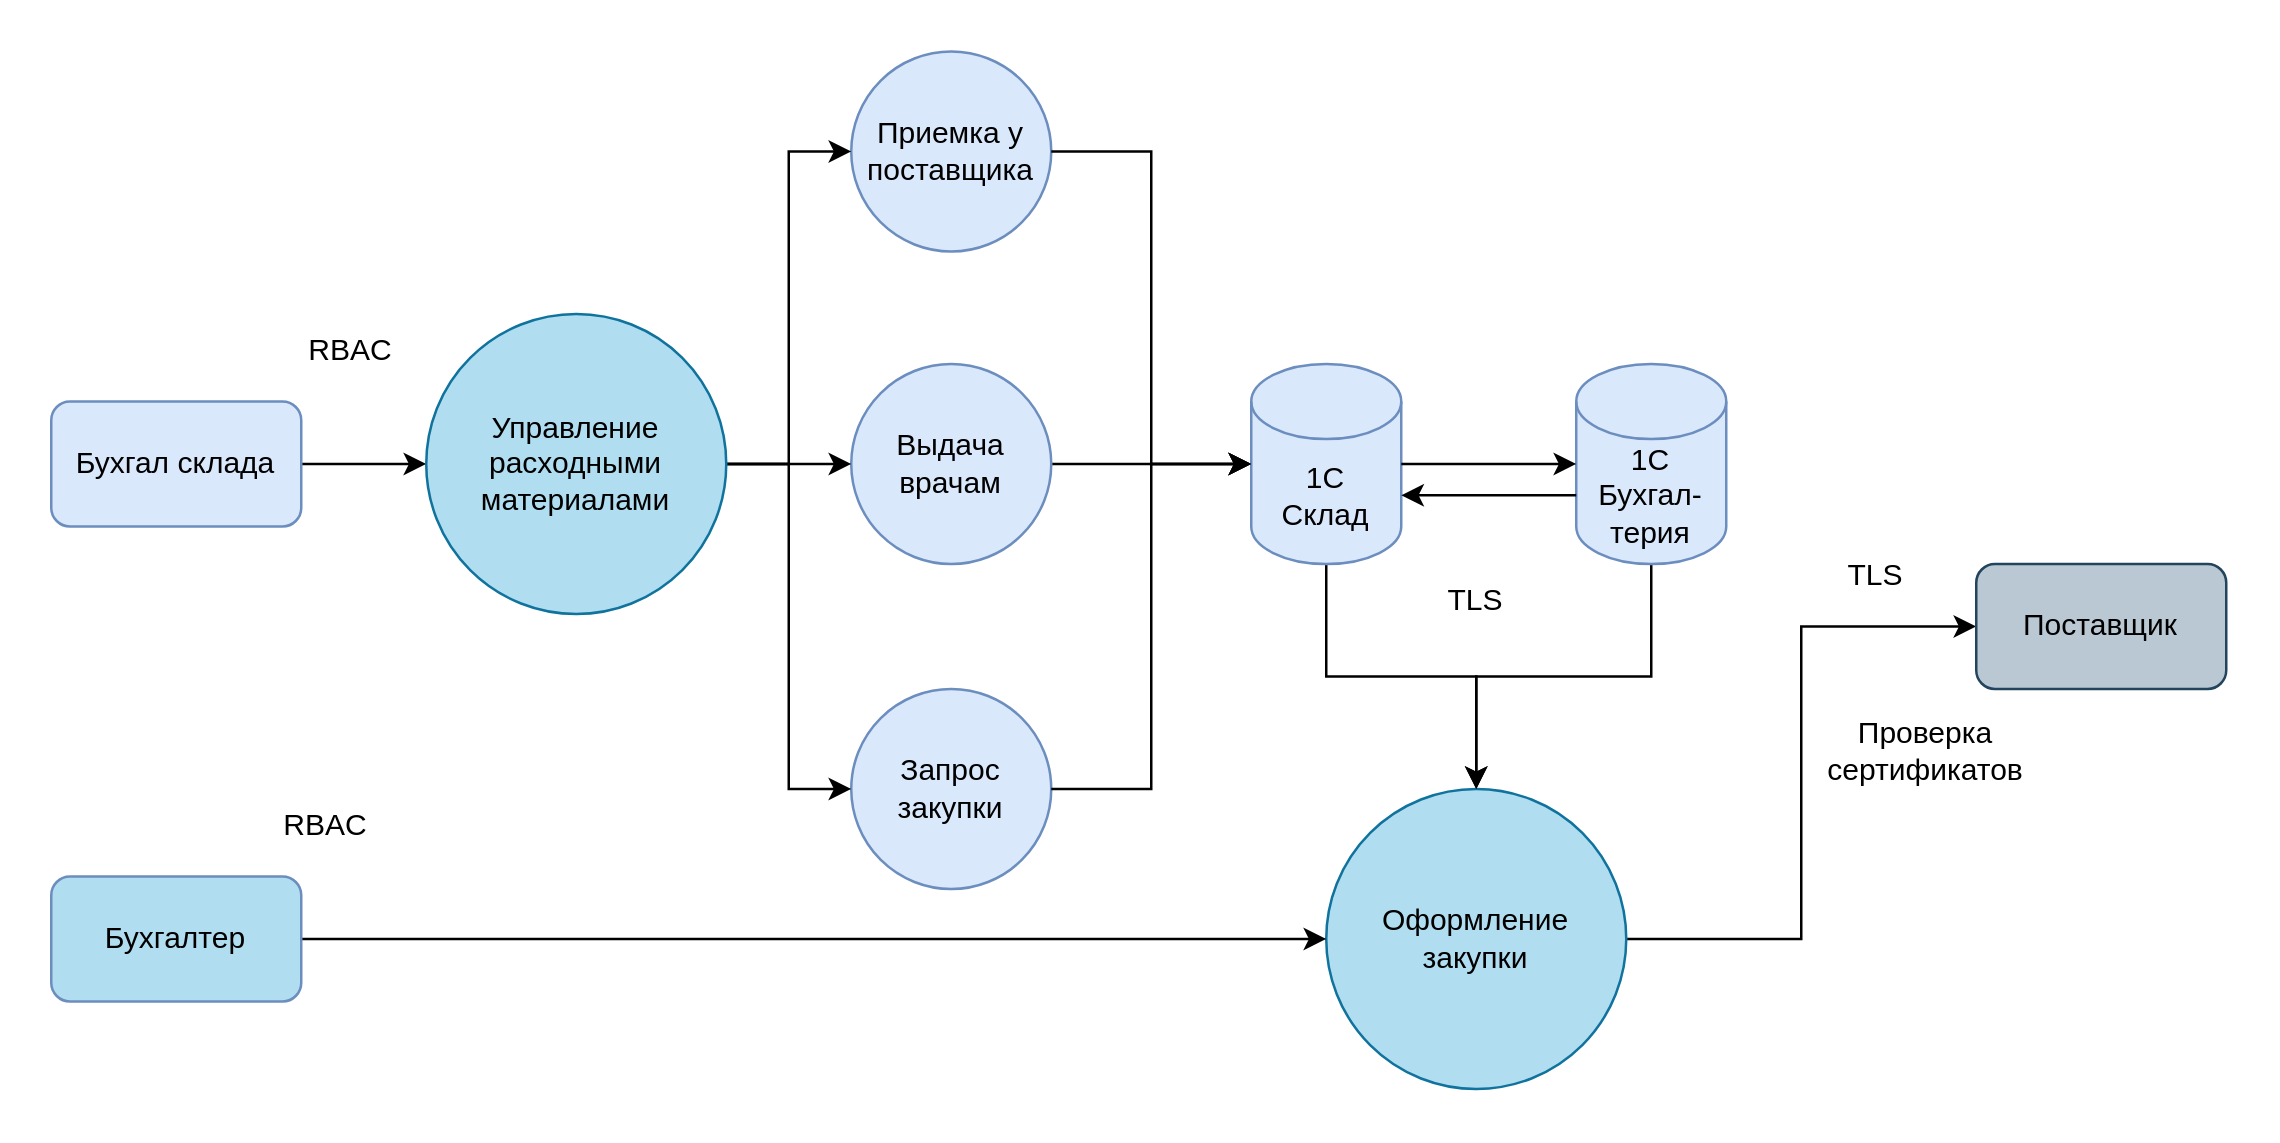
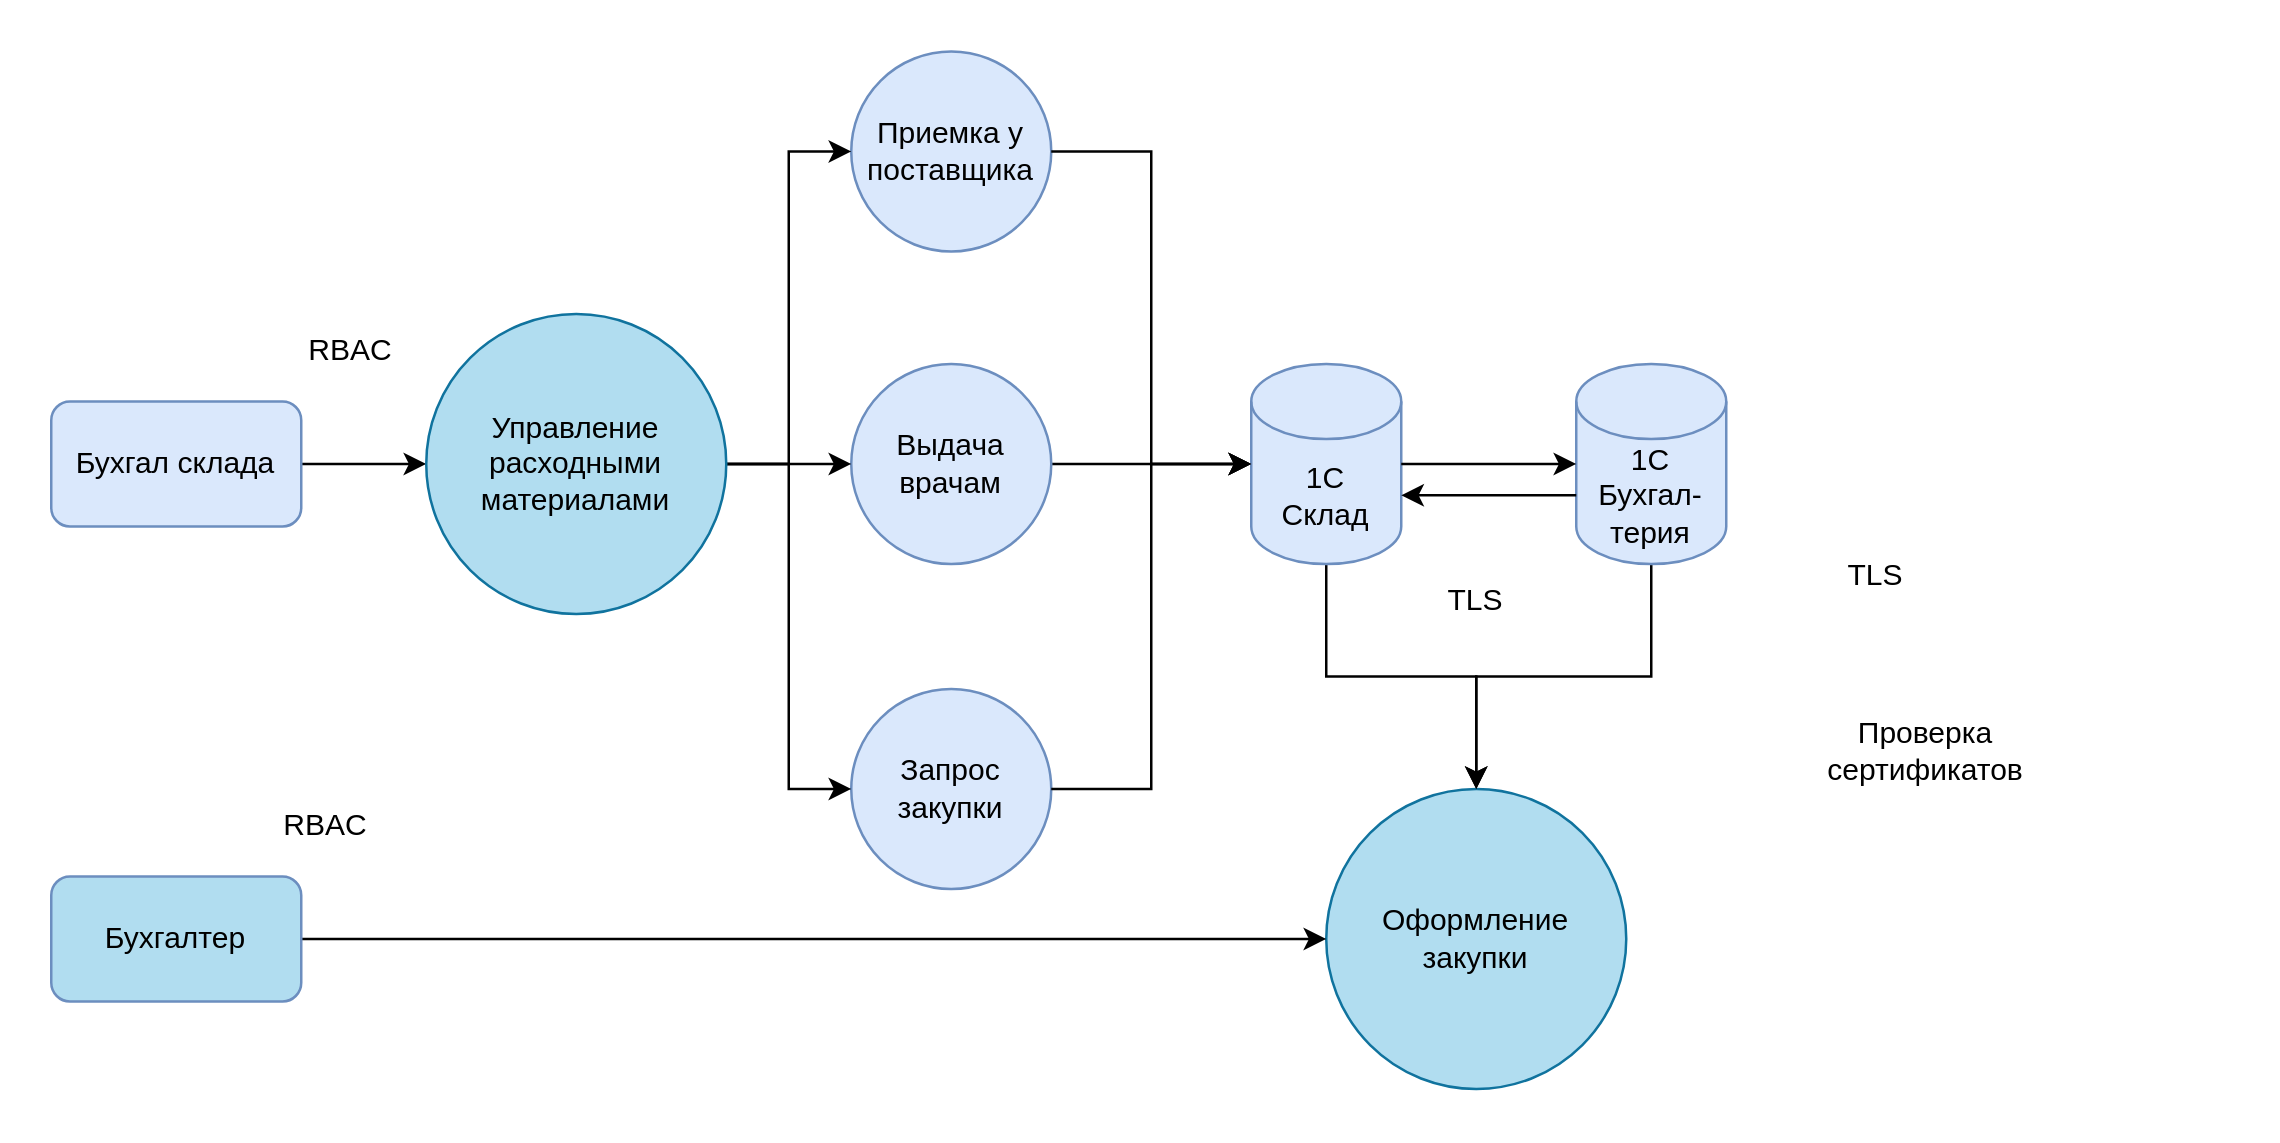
node "Поставщик": removed
edge "Оформление закупки" -> "Поставщик": removed
